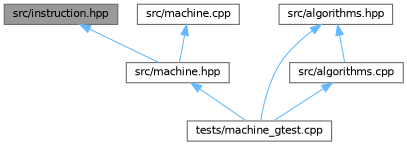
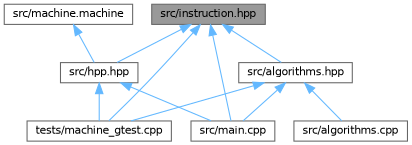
node "src/machine.cpp": label "src/machine.cpp" -> "src/machine.machine"
edge "src/algorithms.hpp" -> "src/instruction.hpp": added
node "src/machine.hpp": label "src/machine.hpp" -> "src/hpp.hpp"
edge "tests/machine_gtest.cpp" -> "src/algorithms.cpp": now "tests/machine_gtest.cpp" -> "src/instruction.hpp"
node "src/main.cpp": added
